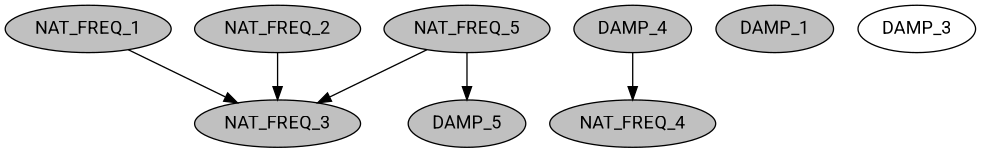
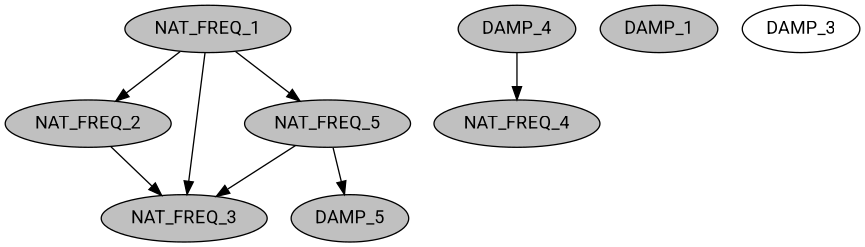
edge "NAT_FREQ_1" -> "NAT_FREQ_2": added
edge "NAT_FREQ_1" -> "NAT_FREQ_5": added
